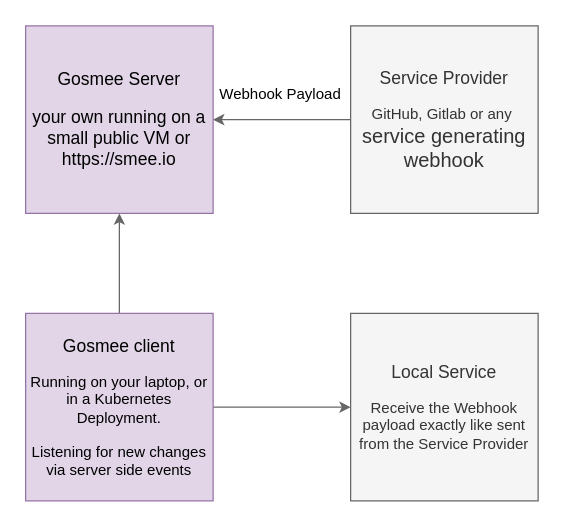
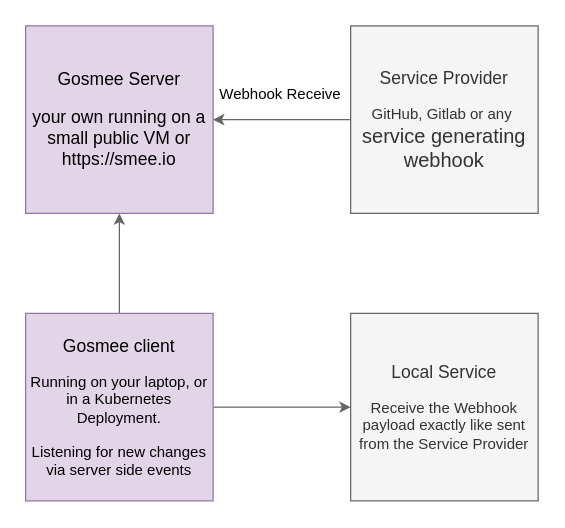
node "Webhook Payload": label "Webhook Payload" -> "Webhook Receive"
